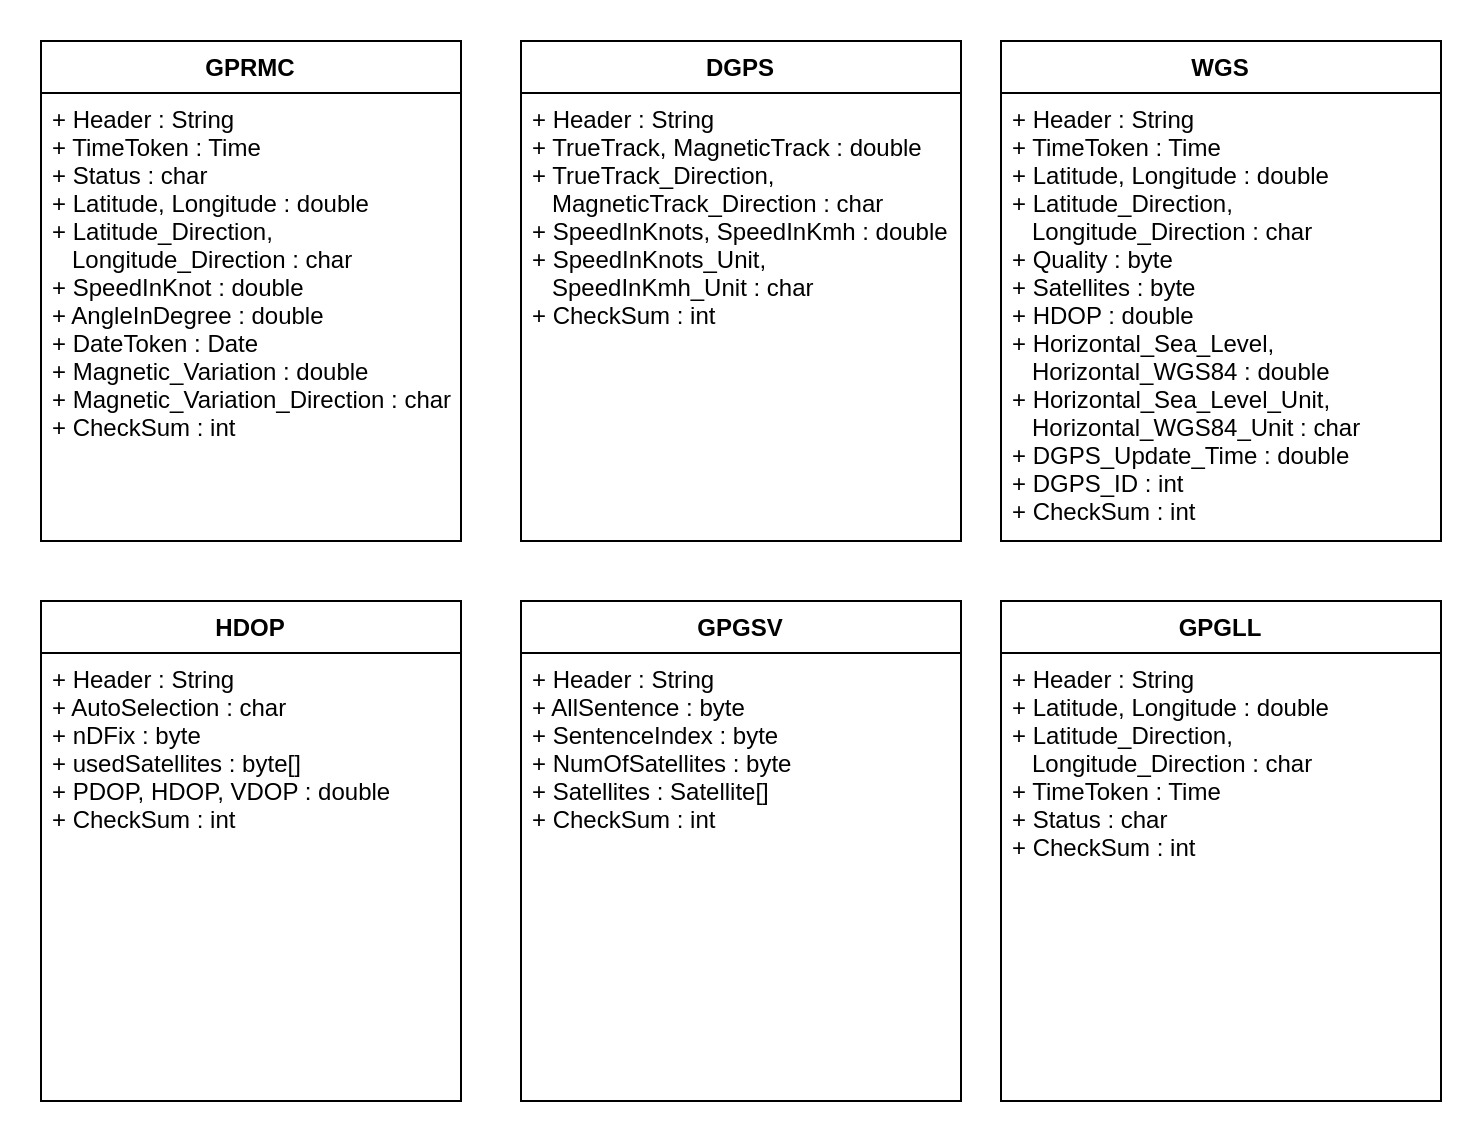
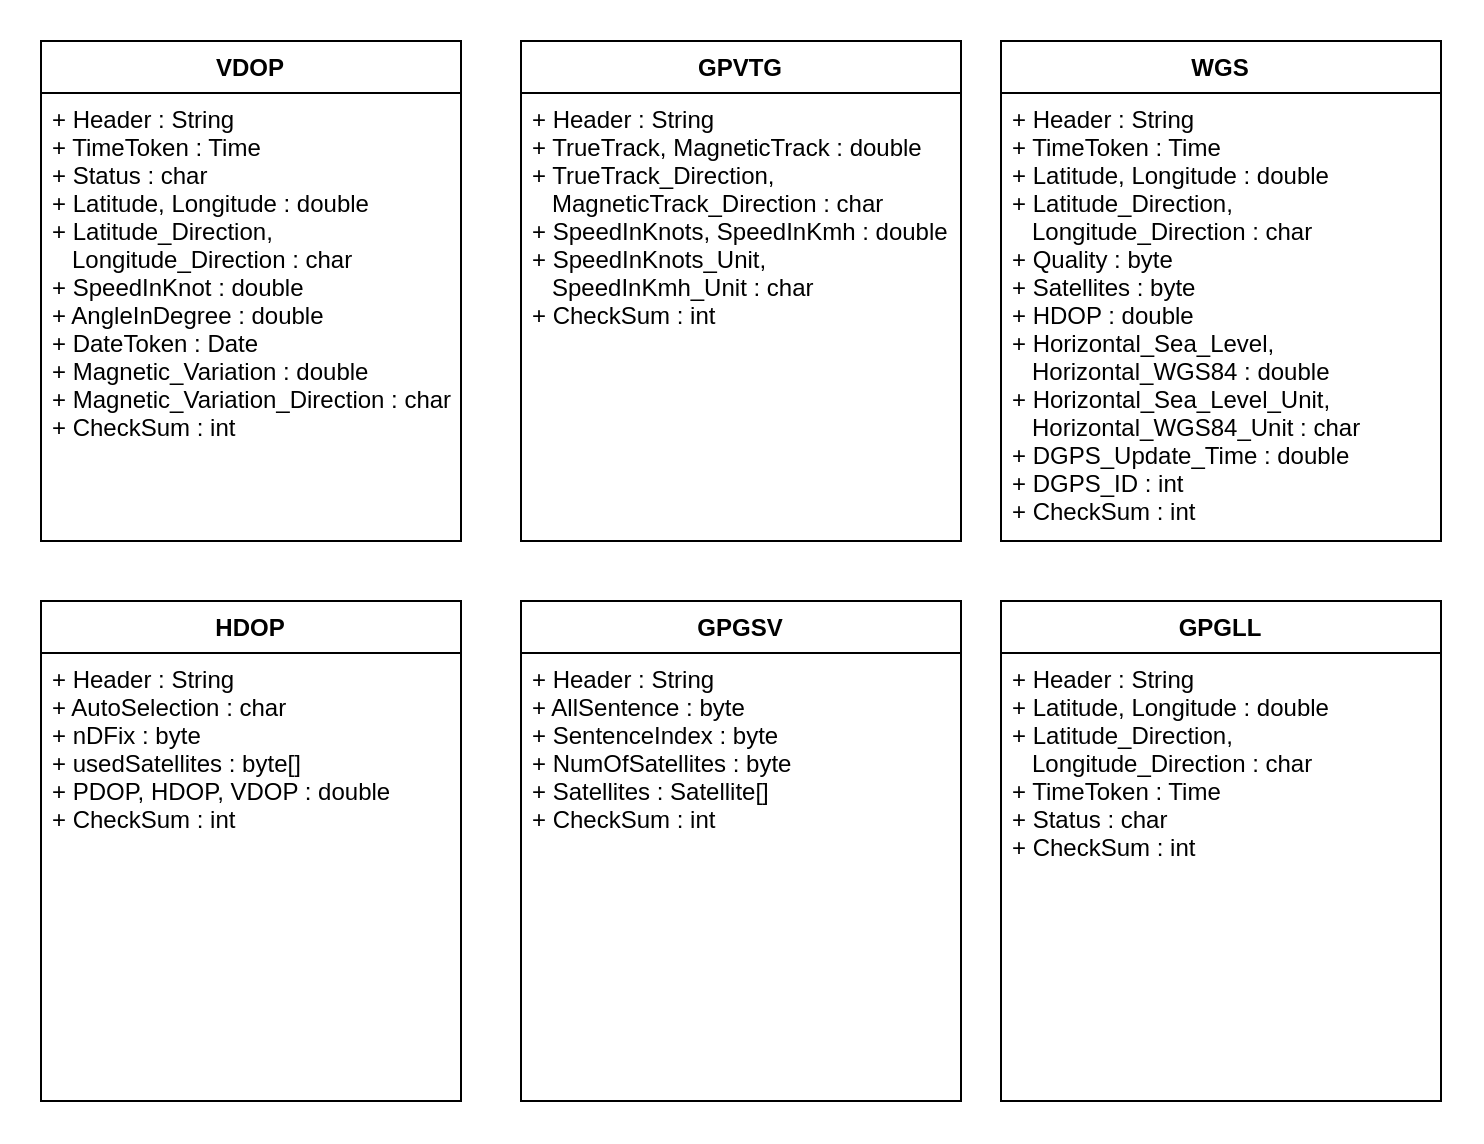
node "GPRMC": label "GPRMC" -> "VDOP"
node "DGPS": label "DGPS" -> "GPVTG"
